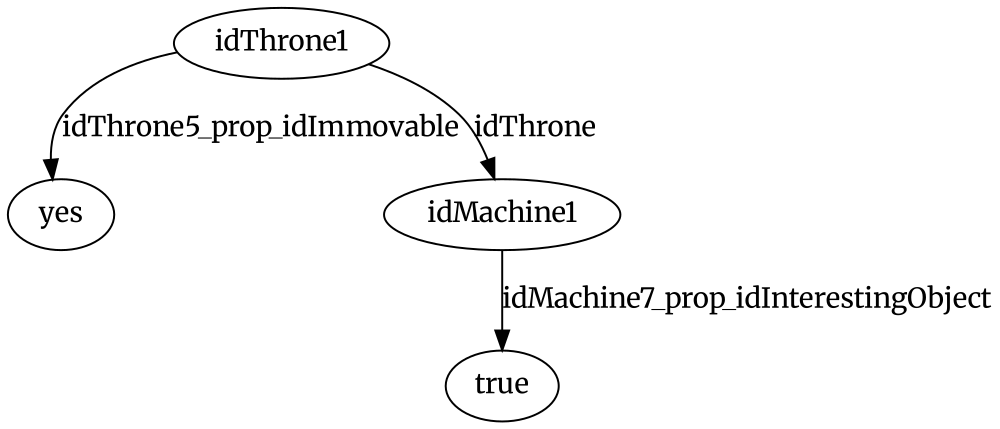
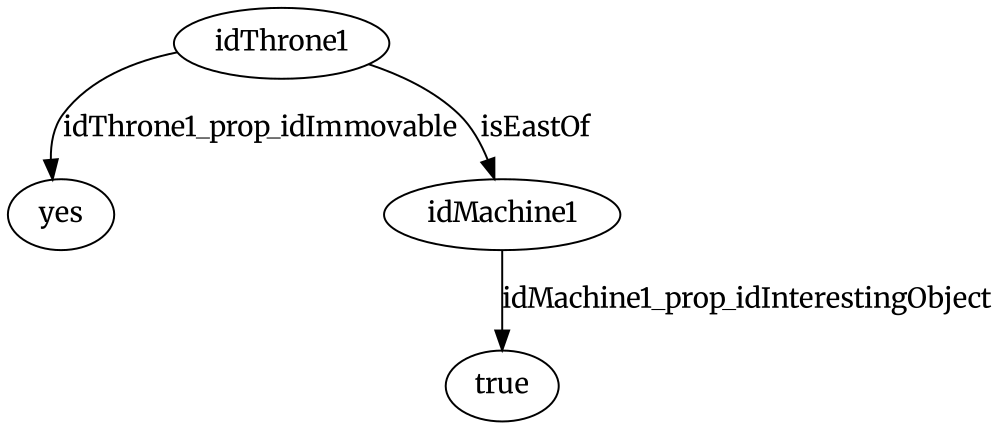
edge "idThrone1" -> "yes": label "idThrone5_prop_idImmovable" -> "idThrone1_prop_idImmovable"
edge "idThrone1" -> "idMachine1": label "idThrone" -> "isEastOf"
edge "idMachine1" -> "true": label "idMachine7_prop_idInterestingObject" -> "idMachine1_prop_idInterestingObject"
